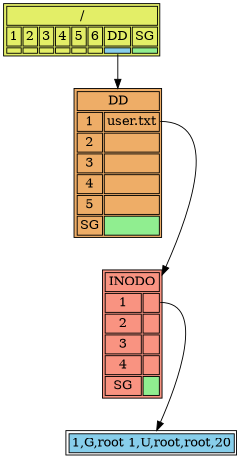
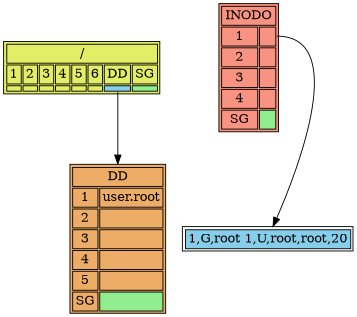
node "DD": text "user.txt" -> "user.root"
edge "DD" -> "INODO": removed
